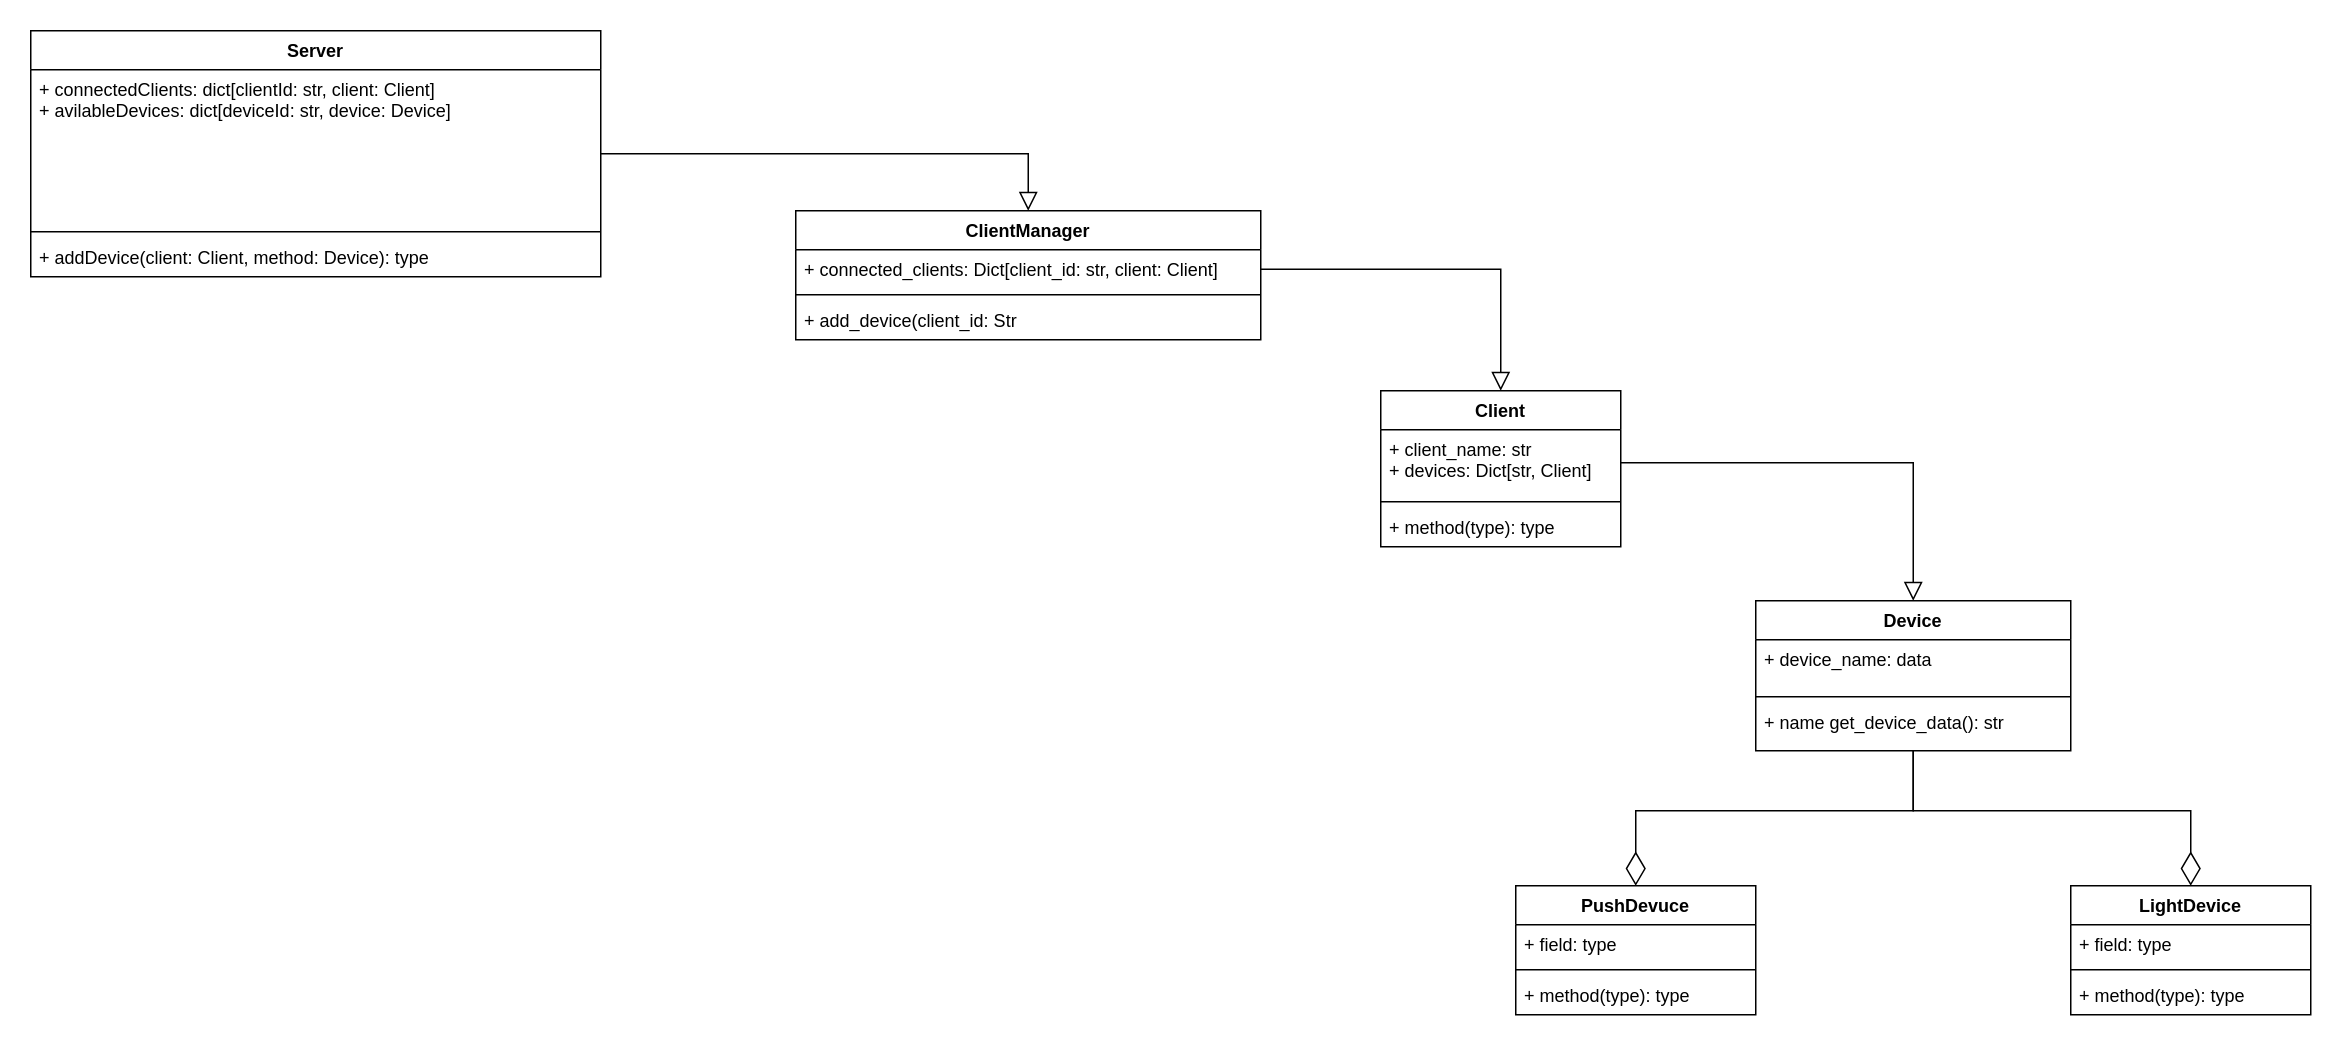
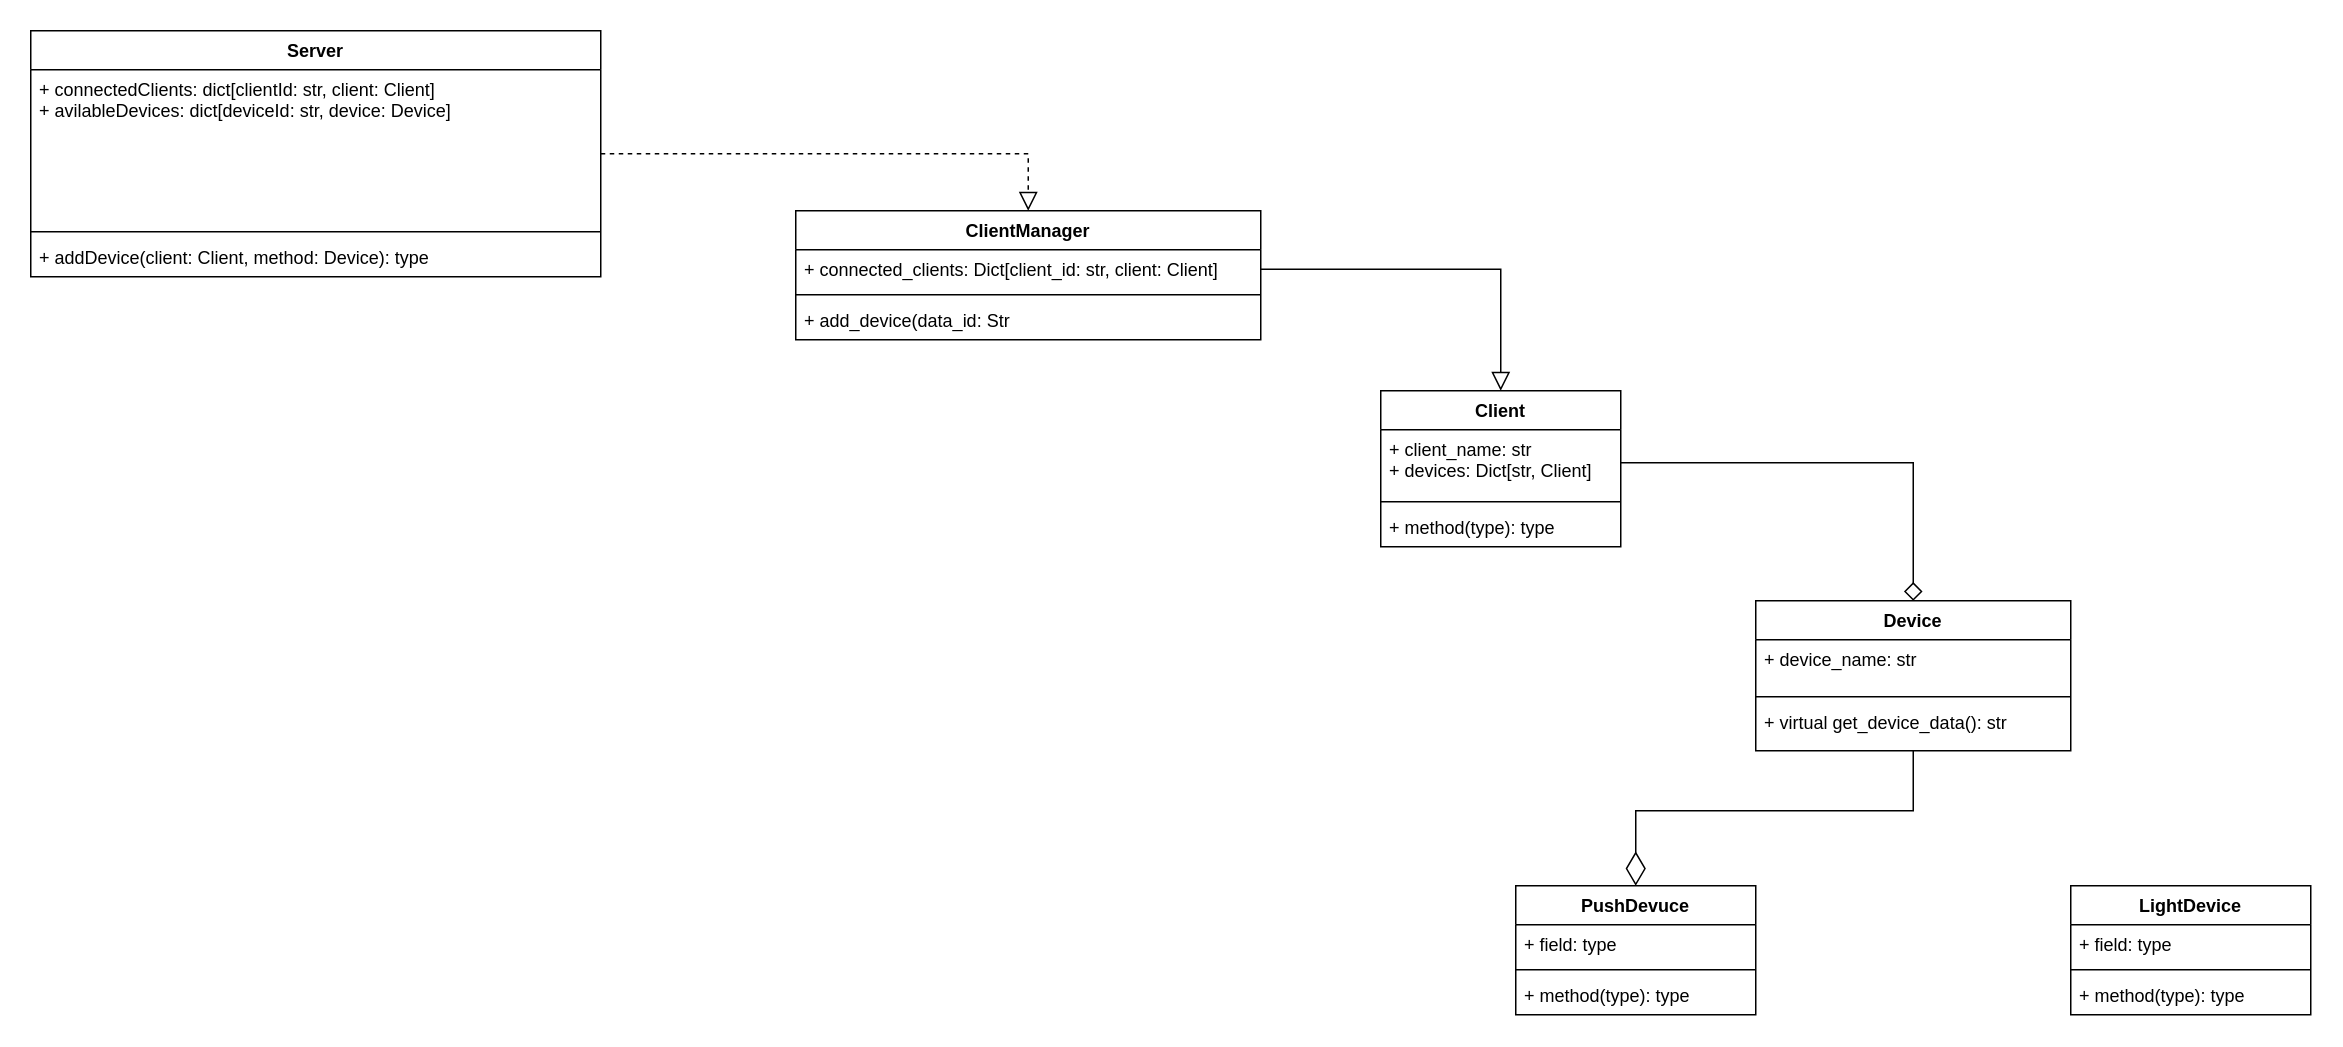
edge "Server" -> "ClientManager": style solid -> dashed
node "+ add_device(client_id: Str": label "+ add_device(client_id: Str" -> "+ add_device(data_id: Str"
edge "+ client_name: str + devices: Dict[str, Client]" -> "Device": arrowhead block -> diamond
node "+ device_name: data": label "+ device_name: data" -> "+ device_name: str"
node "+ name get_device_data(): str": label "+ name get_device_data(): str" -> "+ virtual get_device_data(): str"
edge "Device" -> "LightDevice": removed
